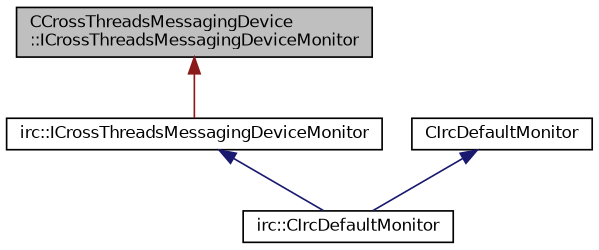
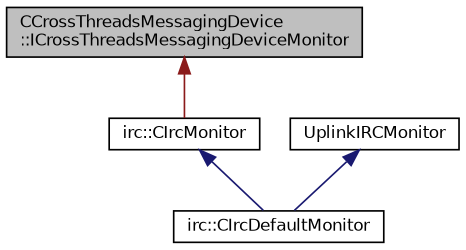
node "irc::ICrossThreadsMessagingDeviceMonitor": label "irc::ICrossThreadsMessagingDeviceMonitor" -> "irc::CIrcMonitor"
node "CIrcDefaultMonitor": label "CIrcDefaultMonitor" -> "UplinkIRCMonitor"
